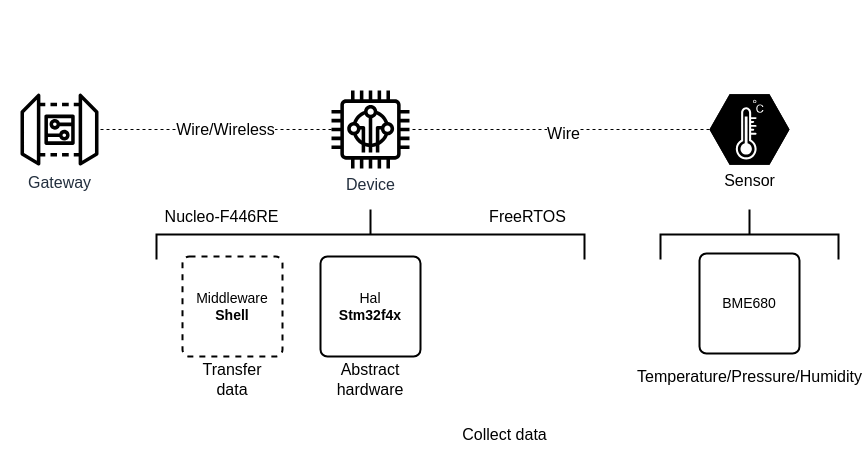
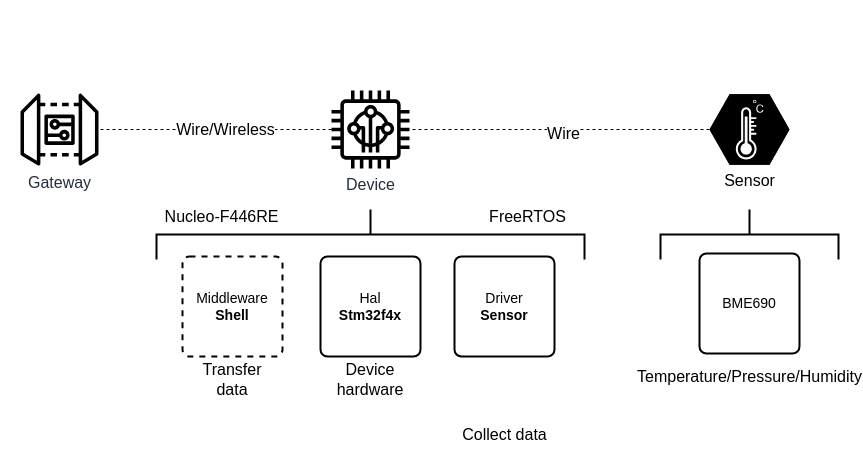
node "BME680": label "BME680" -> "BME690"
node "Driver Sensor": added
node "Abstract hardware": label "Abstract hardware" -> "Device hardware"
